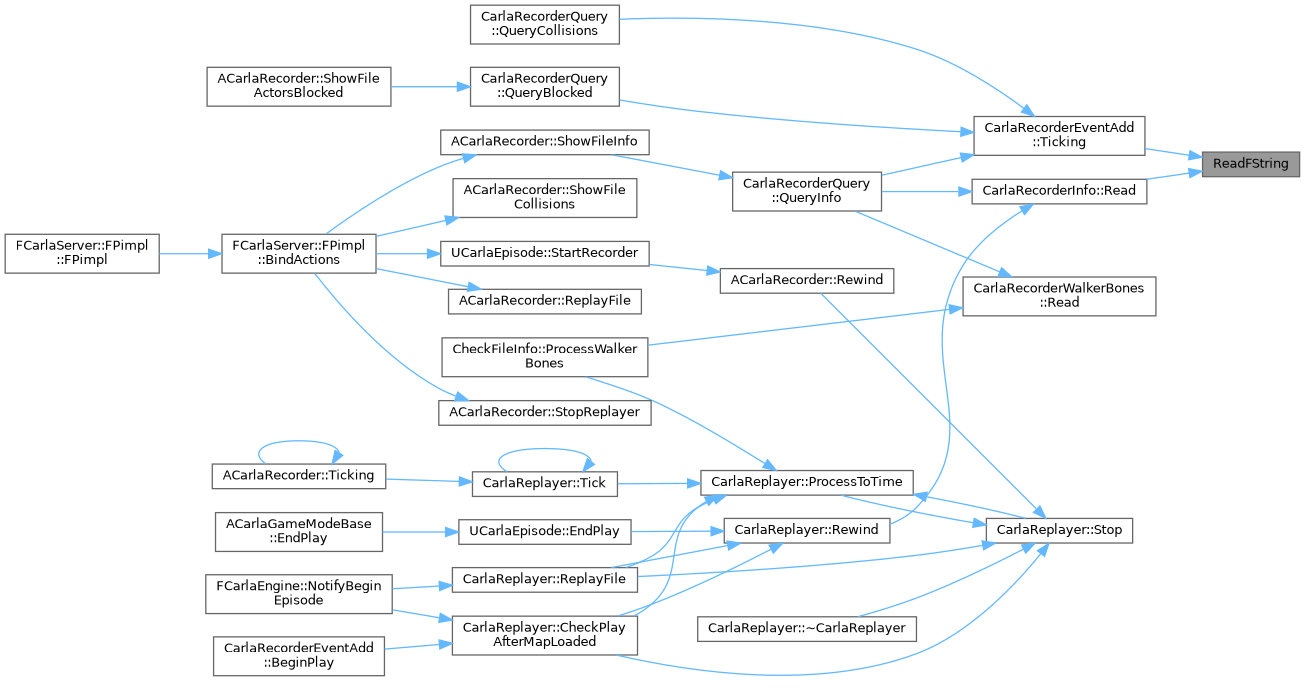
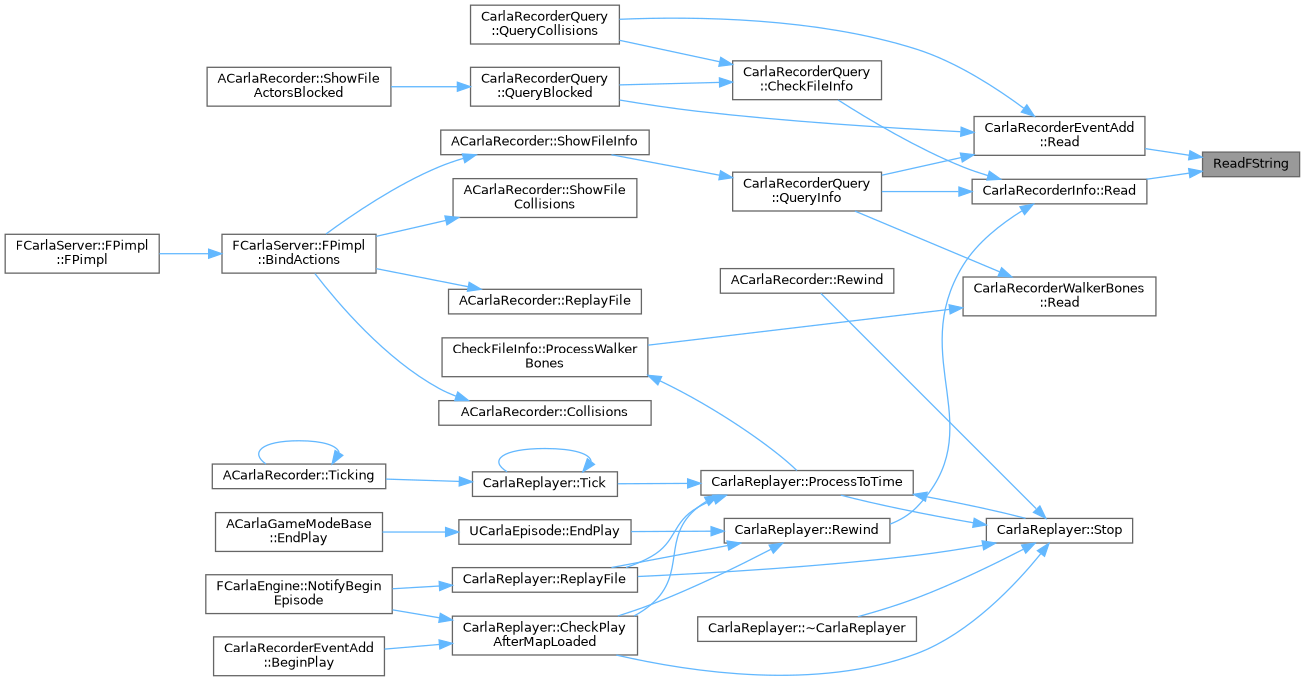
node "CarlaRecorderQuery ::CheckFileInfo": added
node "CarlaRecorderEventAdd ::Ticking": label "CarlaRecorderEventAdd ::Ticking" -> "CarlaRecorderEventAdd ::Read"
node "UCarlaEpisode::StartRecorder": removed
node "ACarlaRecorder::StopReplayer": label "ACarlaRecorder::StopReplayer" -> "ACarlaRecorder::Collisions"
edge "CheckFileInfo::ProcessWalker Bones" -> "CarlaReplayer::ProcessToTime": reversed
